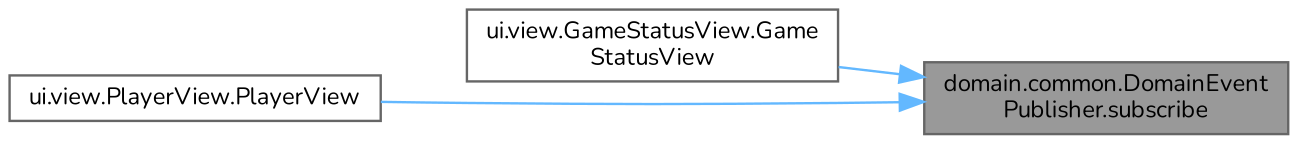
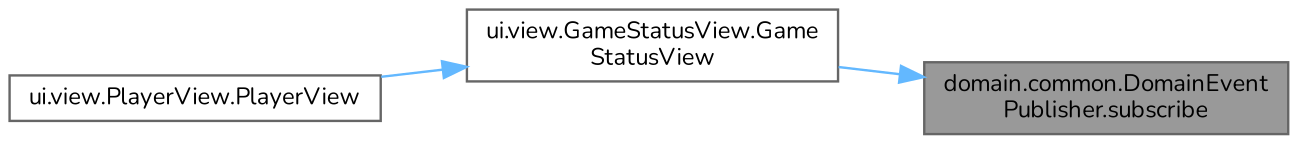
edge "ui.view.PlayerView.PlayerView" -> "domain.common.DomainEvent Publisher.subscribe": now "ui.view.PlayerView.PlayerView" -> "ui.view.GameStatusView.Game StatusView"
